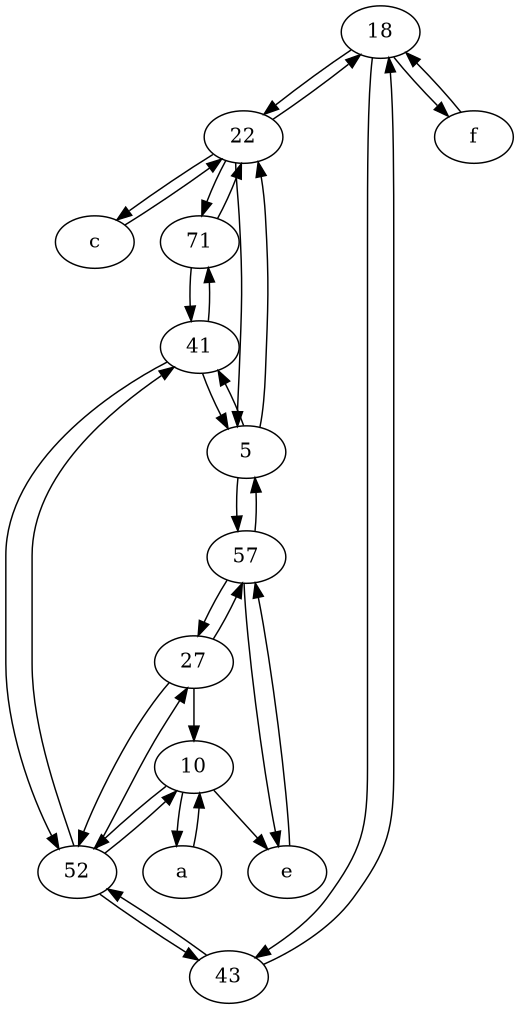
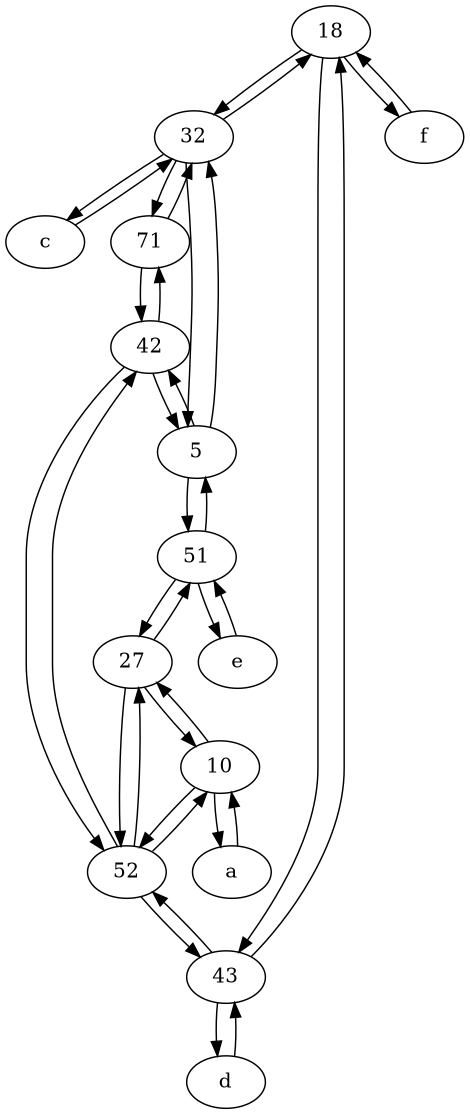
node "22": label "22" -> "32"
node "41": label "41" -> "42"
node "57": label "57" -> "51"
edge "10" -> "e": now "10" -> "27"
node "d": added
